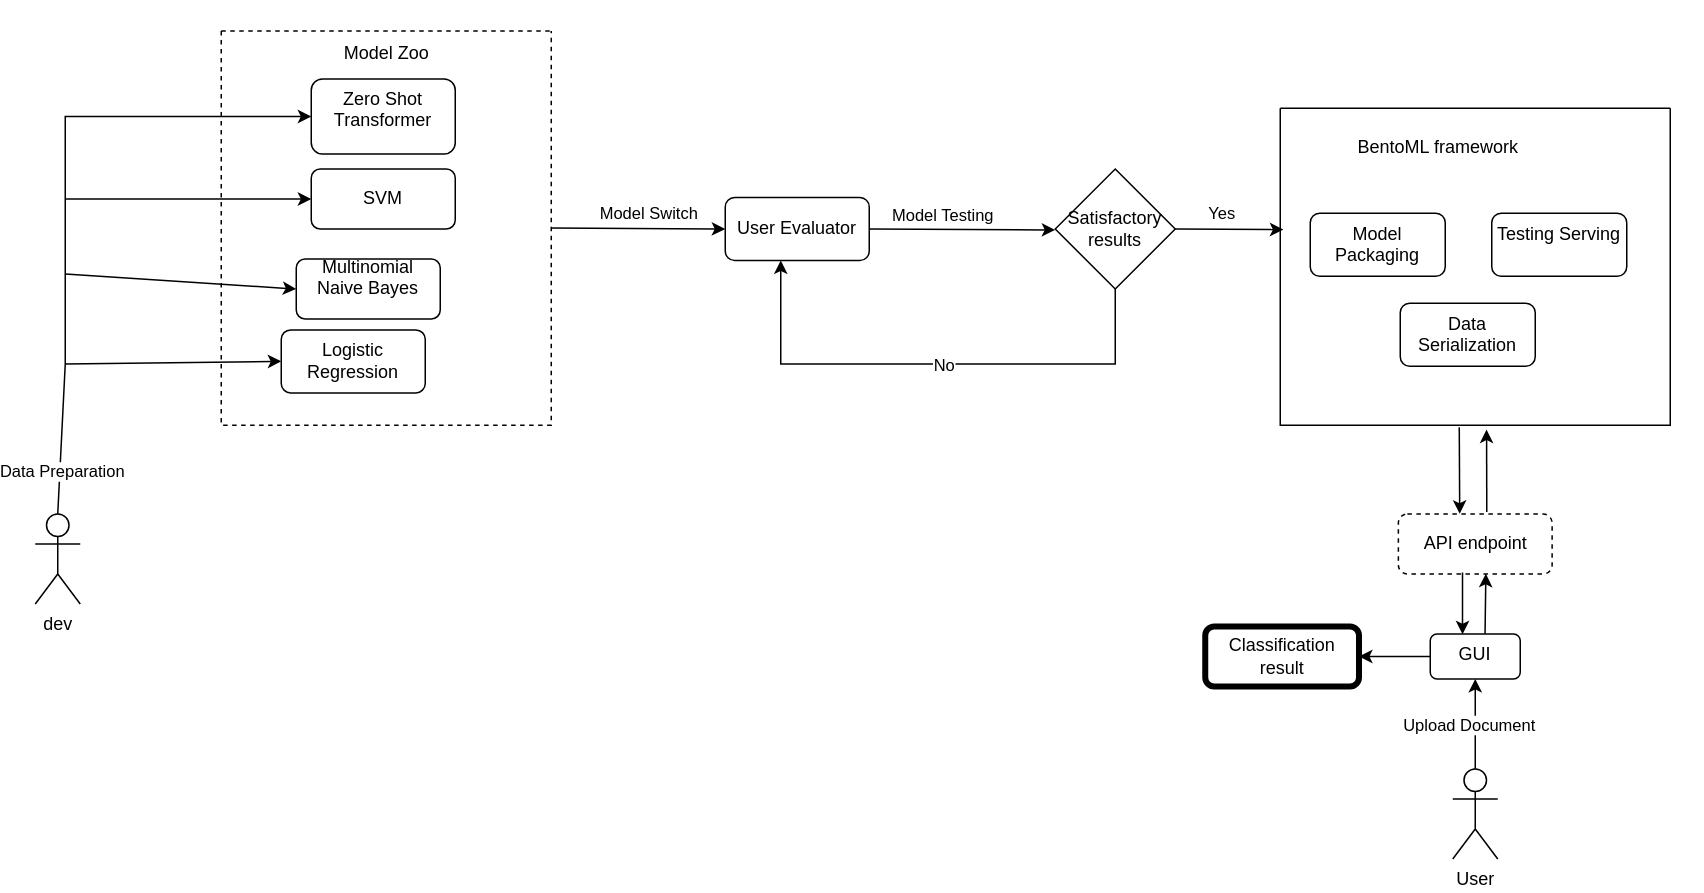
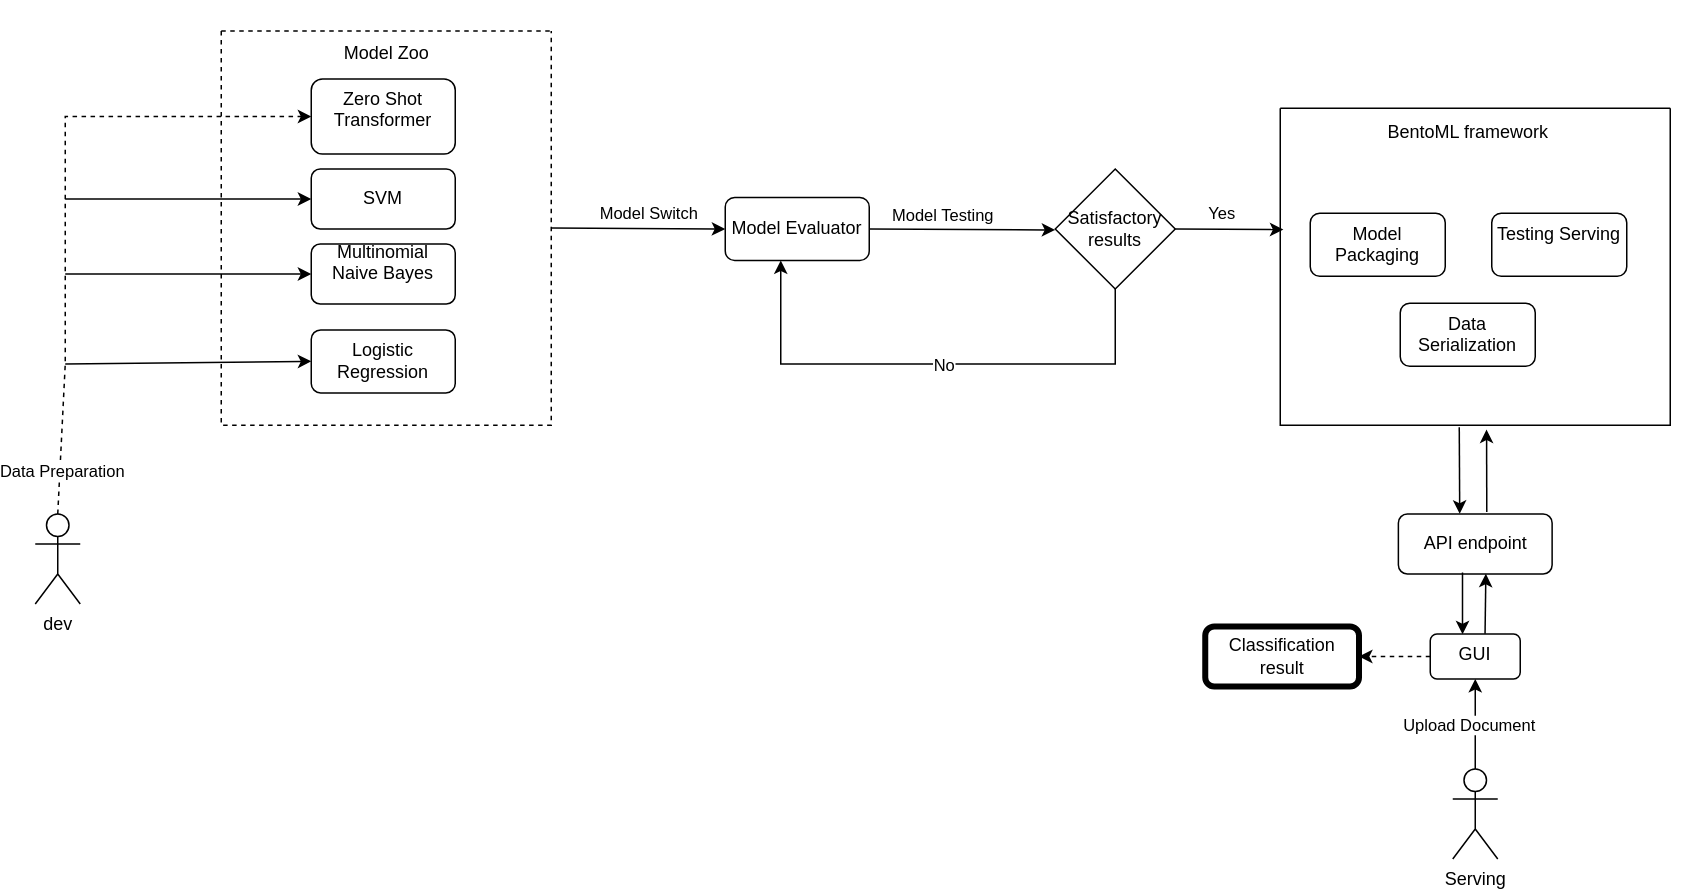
node "BentoML framework": moved (1438, 147) -> (1468, 132)
edge "dev" -> "Zero Shot Transformer": style solid -> dashed
node "User Evaluator": label "User Evaluator" -> "Model Evaluator"
node "Multinomial Naive Bayes": moved (368, 289) -> (383, 274)
node "Logistic Regression": moved (353, 361) -> (383, 361)
node "API endpoint": style dashed -> solid
edge "GUI" -> "Classification result": style solid -> dashed
node "User": label "User" -> "Serving"
